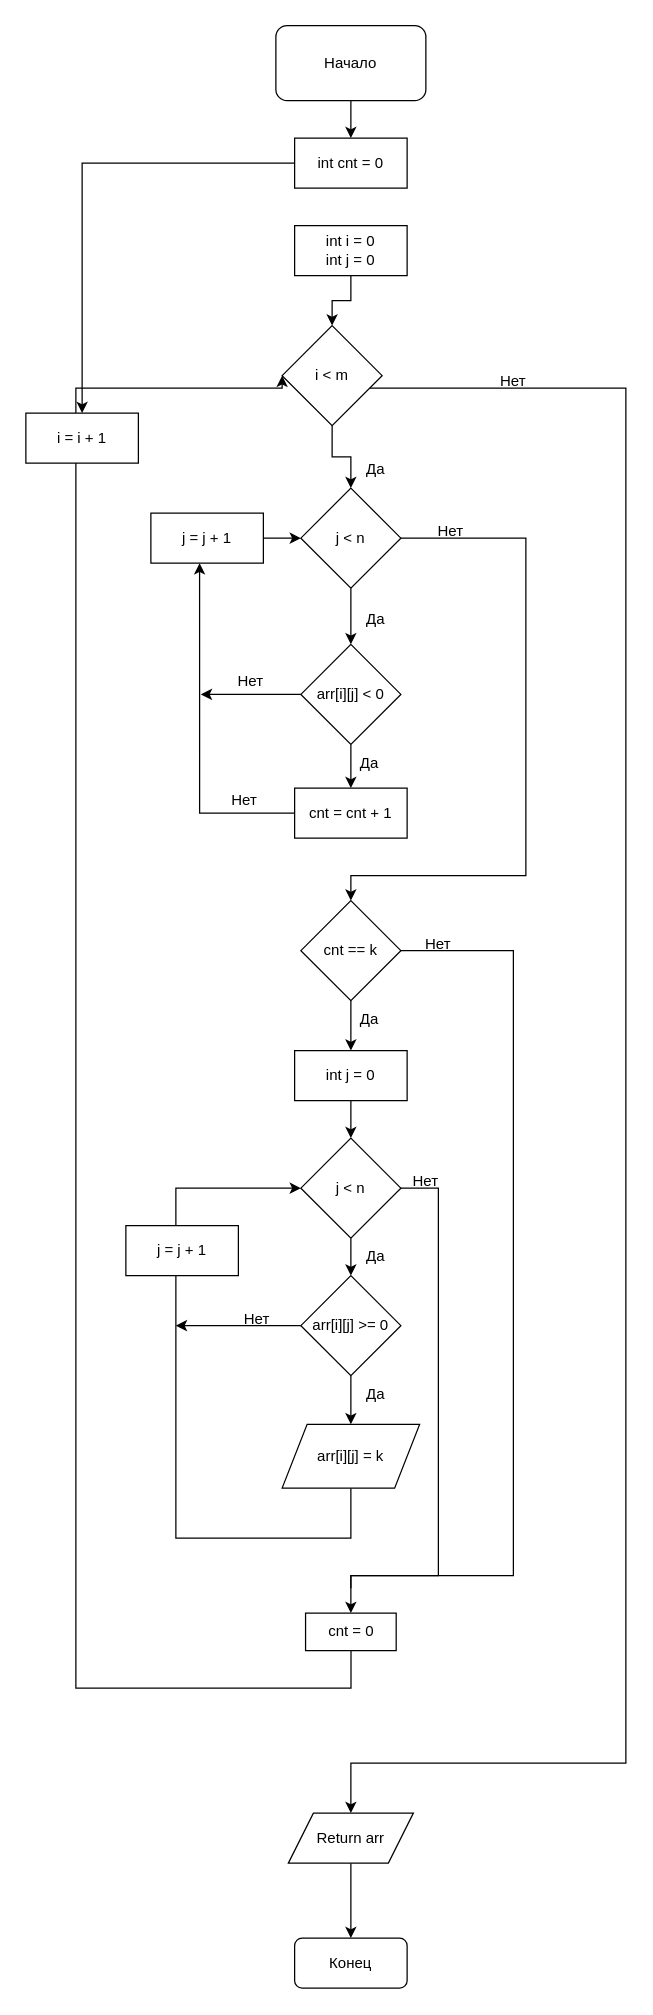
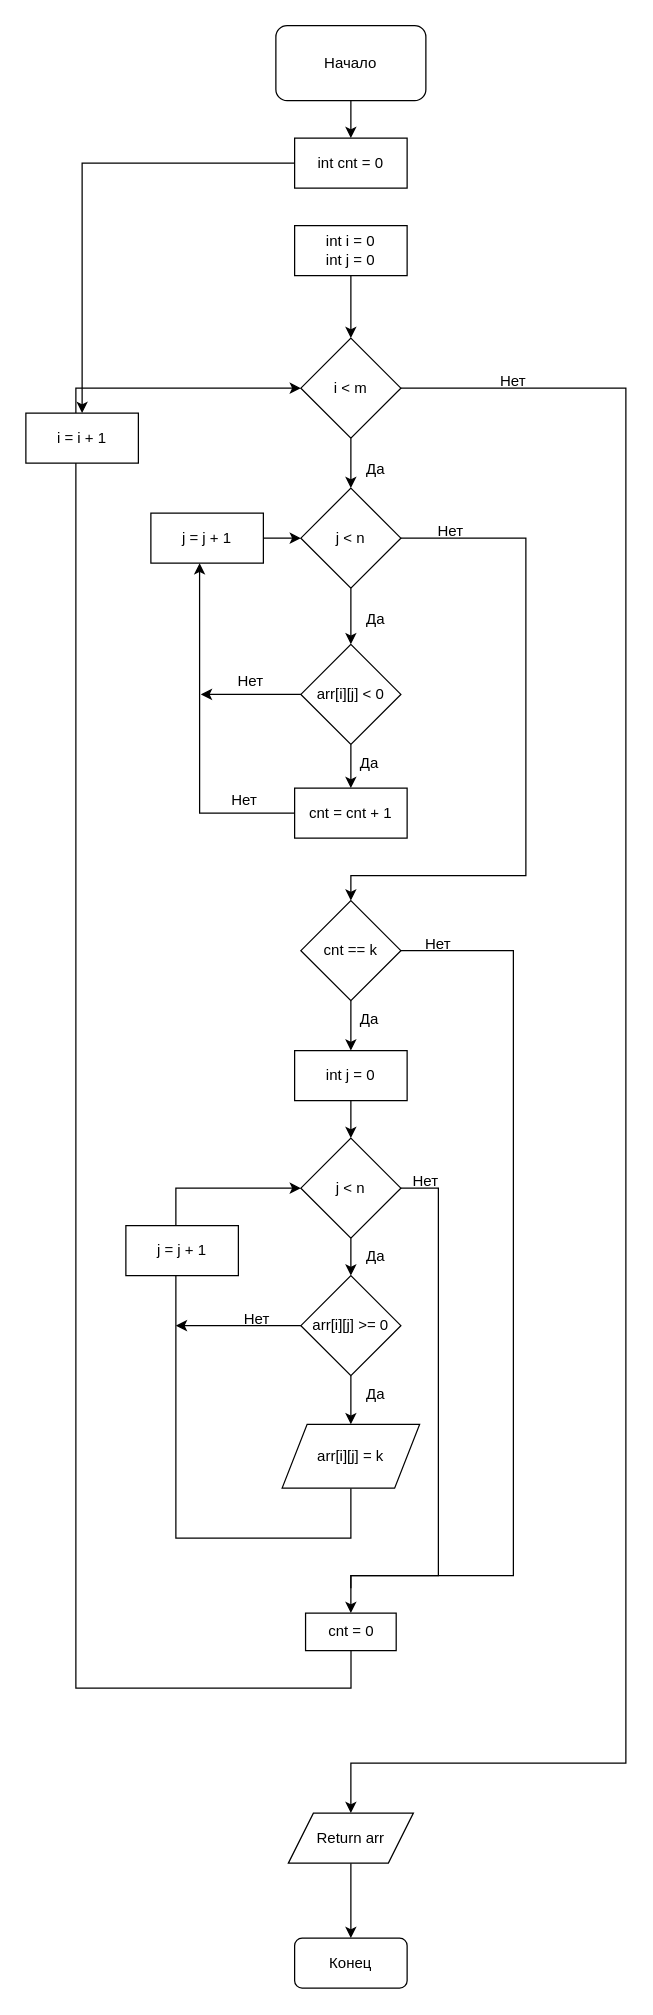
node "i < m": moved (332, 376) -> (351, 388)
